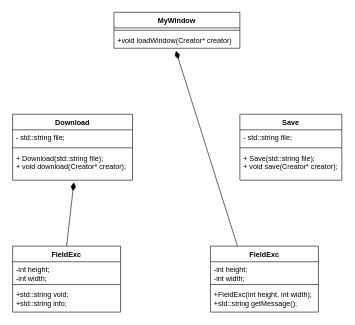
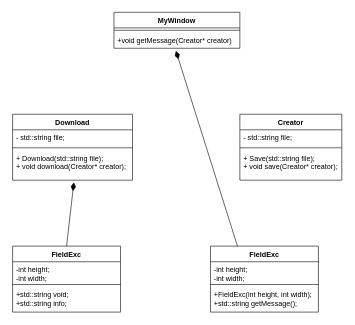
node "+void loadWindow(Creator* creator)": label "+void loadWindow(Creator* creator)" -> "+void getMessage(Creator* creator)"
node "Save": label "Save" -> "Creator"
